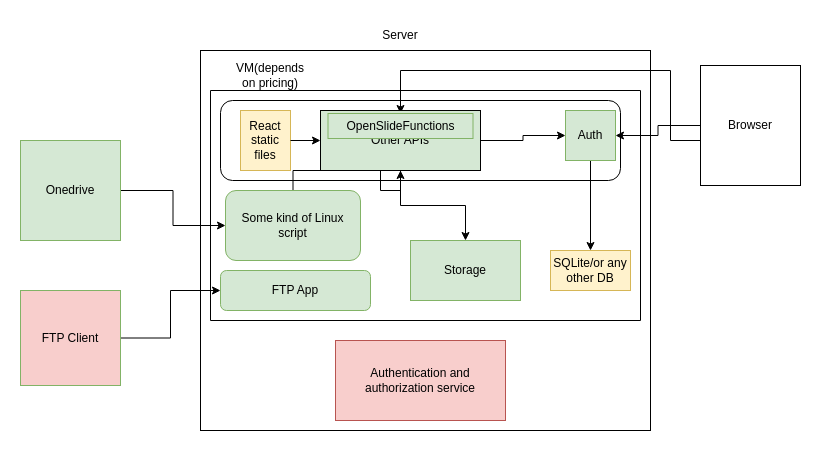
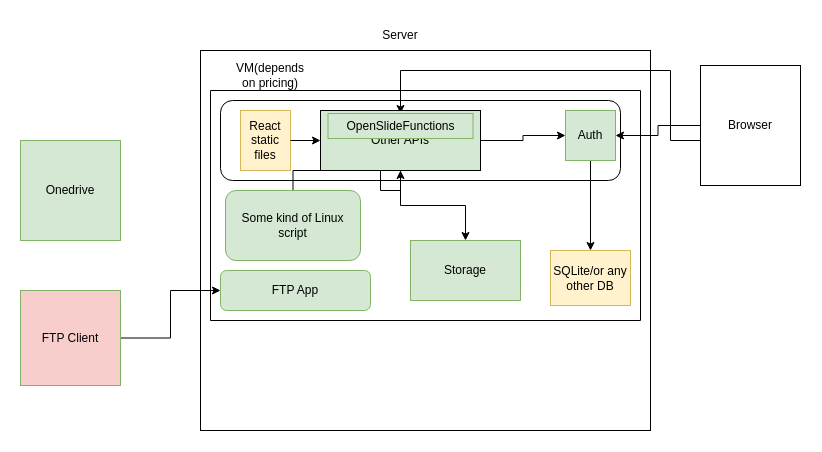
edge "Onedrive" -> "Some kind of Linux script": removed
node "SQLite/or any other DB": size 80x40 -> 80x55
node "Authentication and authorization service": removed
